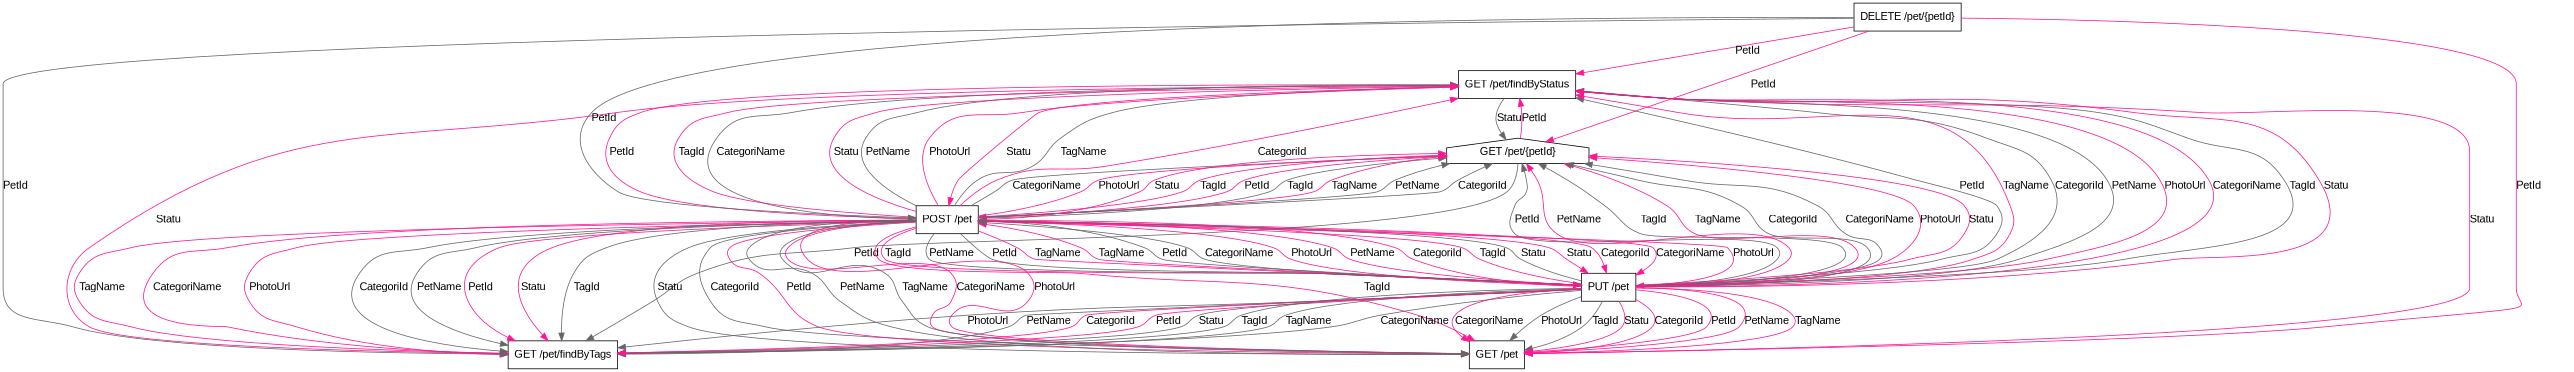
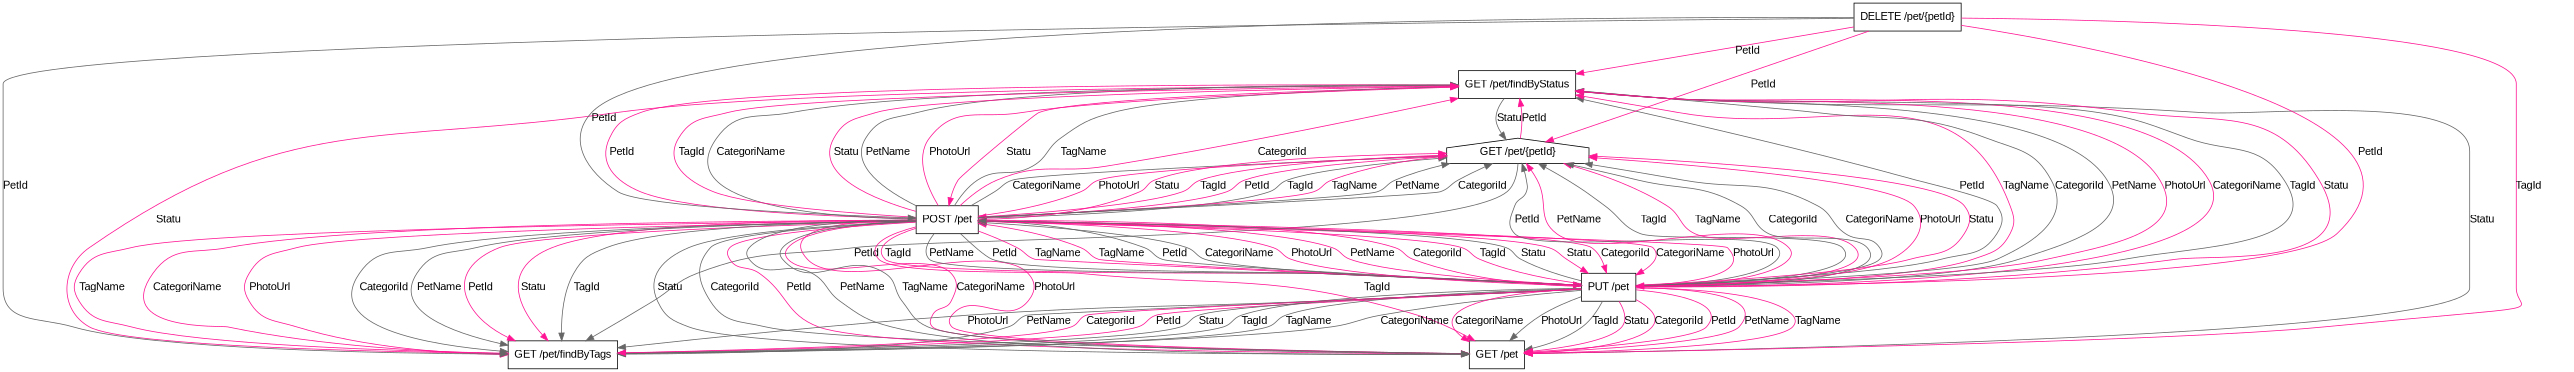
edge "DELETE /pet/{petId}" -> "GET /pet": label "PetId" -> "TagId"
edge "GET /pet/findByStatus" -> "GET /pet": color deeppink -> gray40
edge "DELETE /pet/{petId}" -> "PUT /pet": added, label "PetId"
